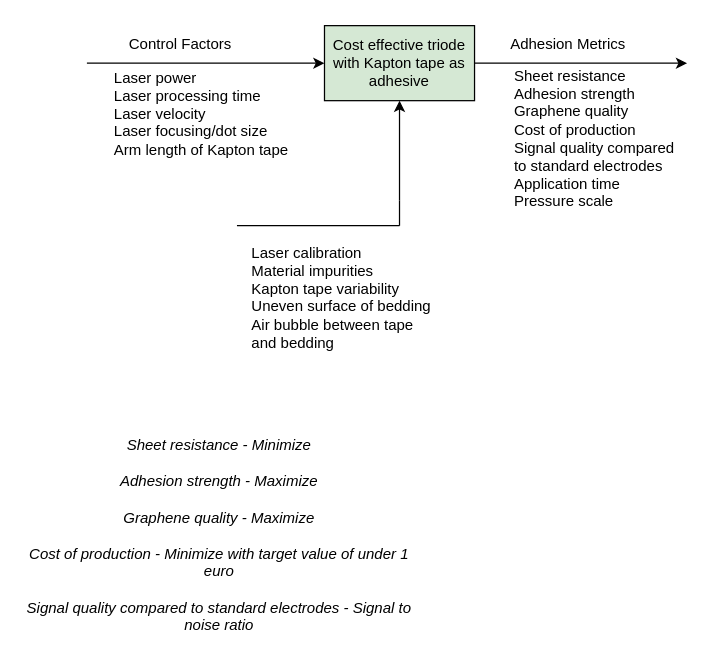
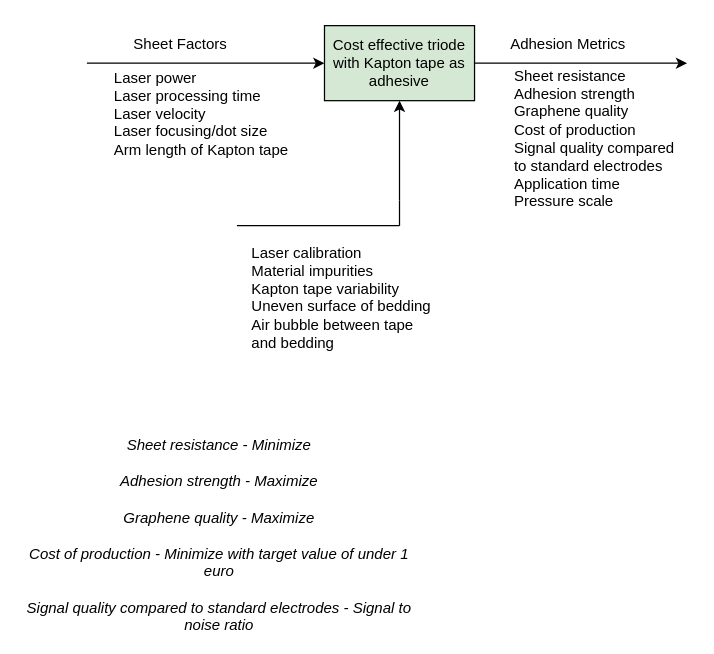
node "Control Factors": label "Control Factors" -> "Sheet Factors"
